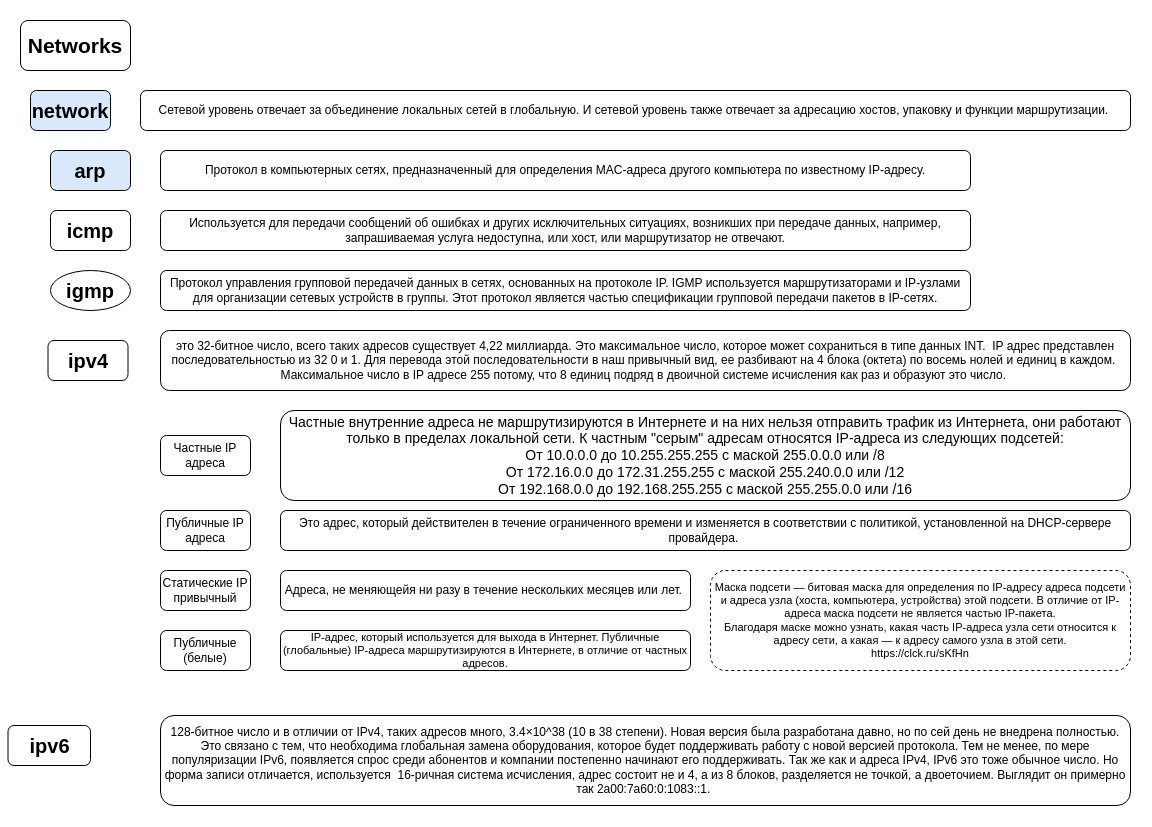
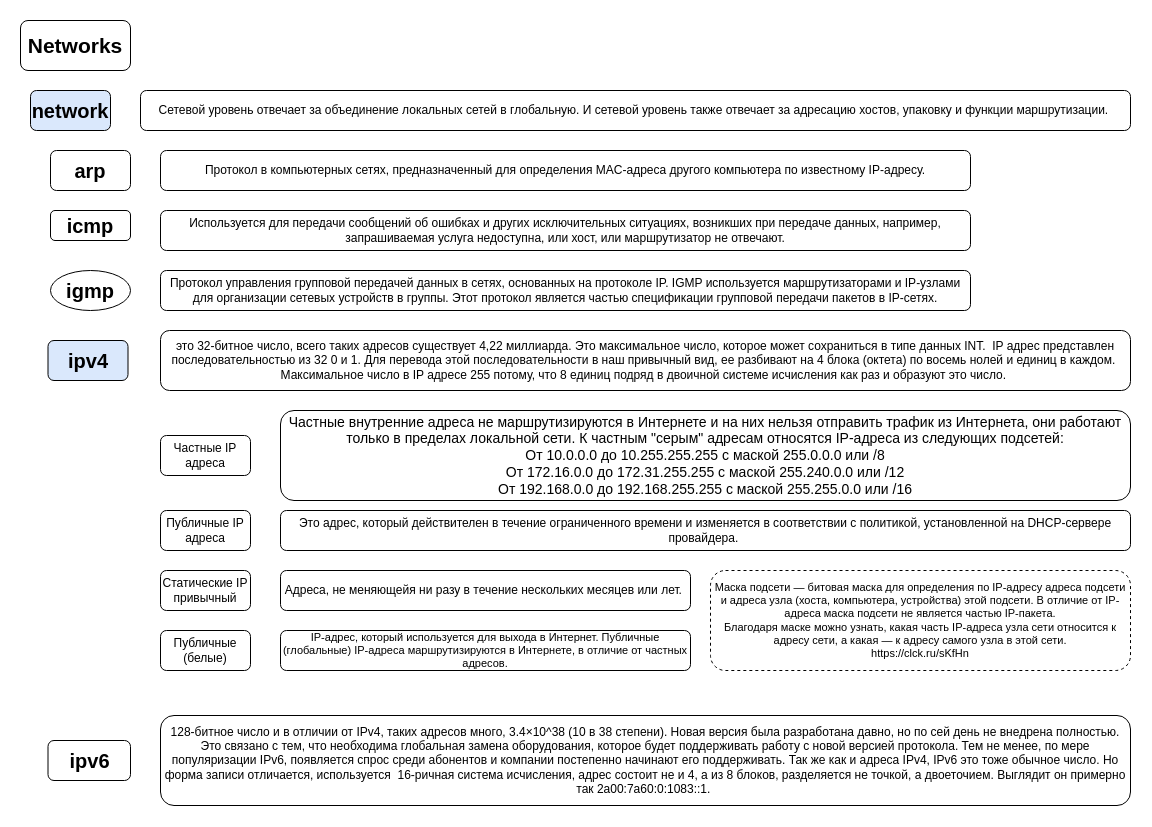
node "arp": fillcolor #dae8fc -> #ffffff
node "icmp": size 80x40 -> 80x30
node "ipv4": fillcolor #ffffff -> #dae8fc
node "ipv6": moved (49, 746) -> (89, 761)
